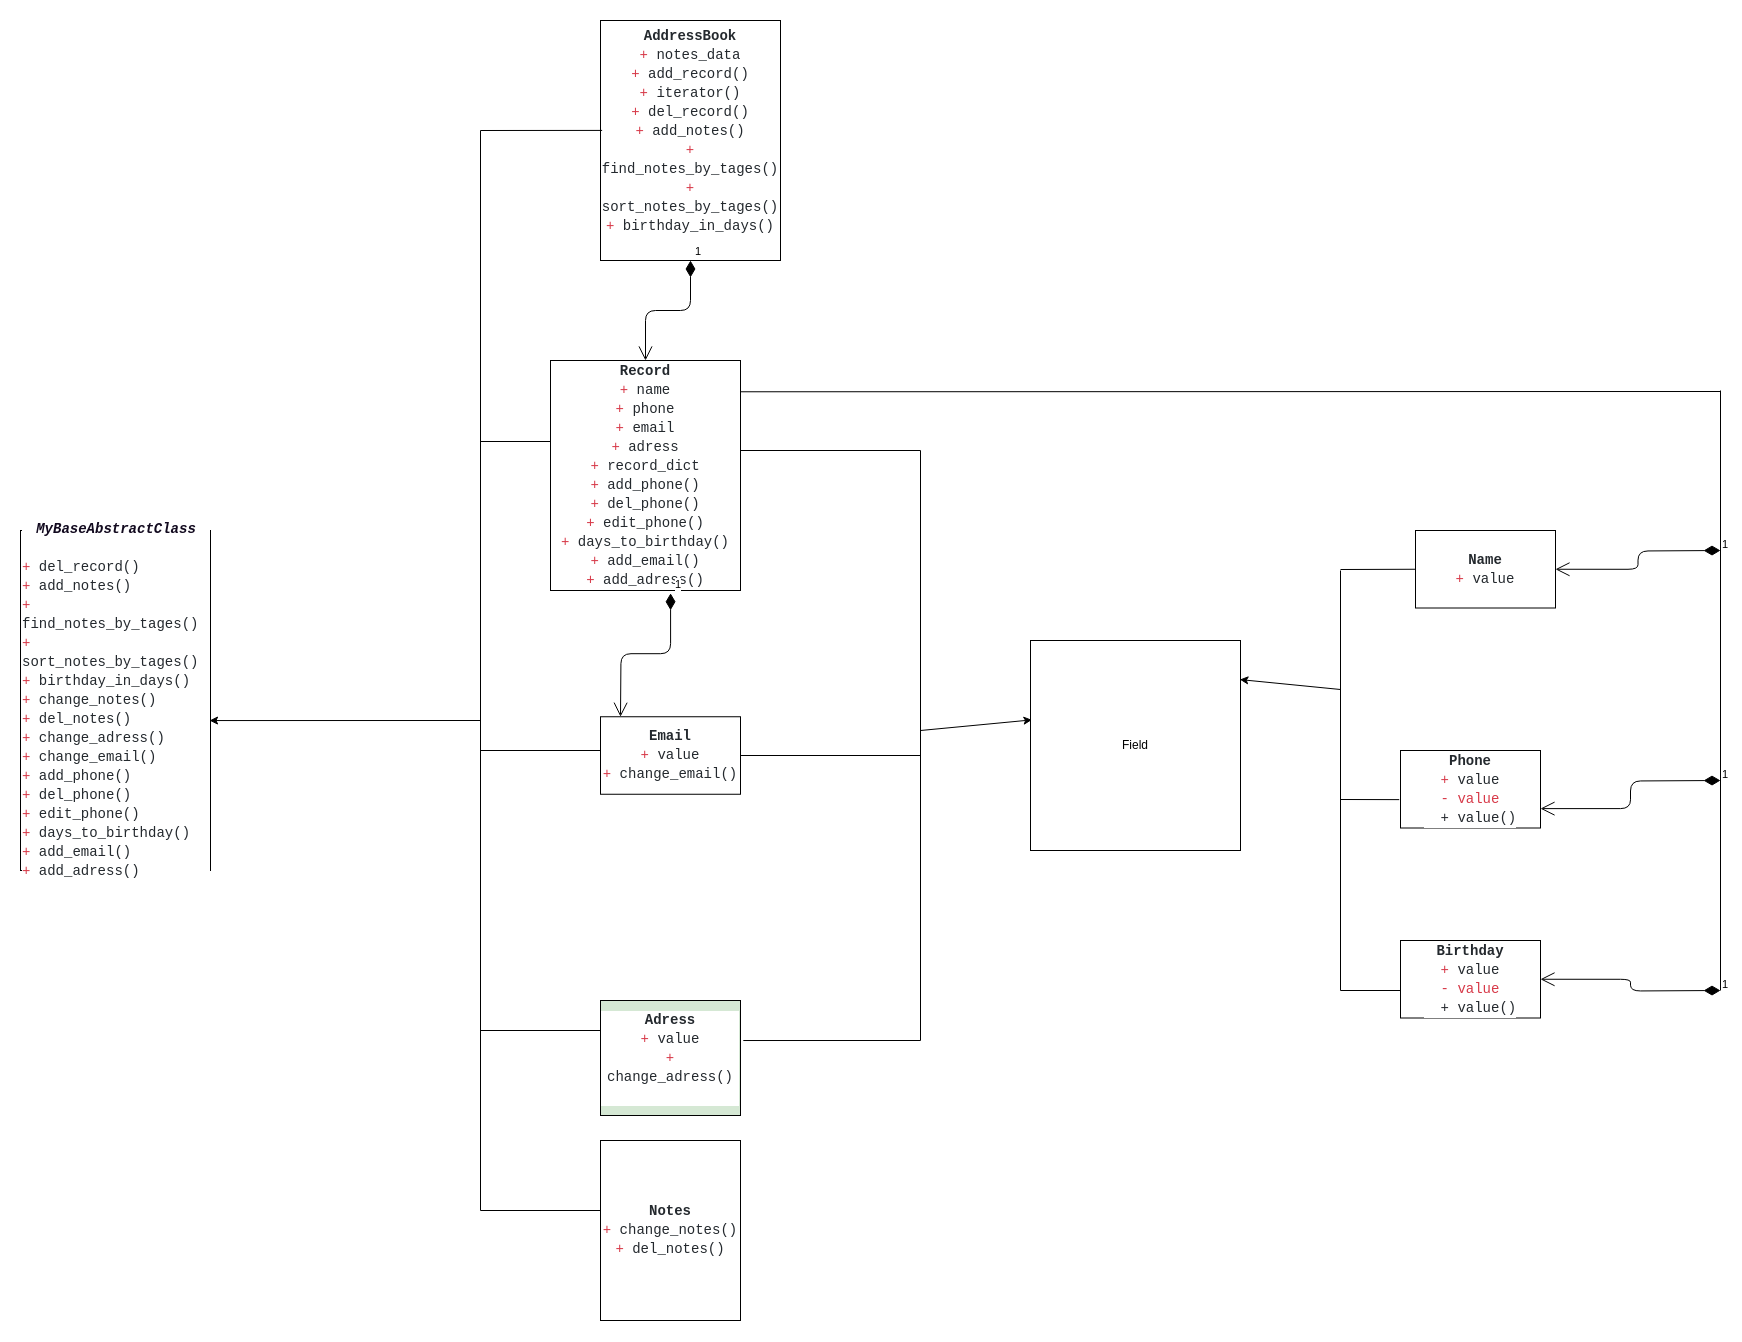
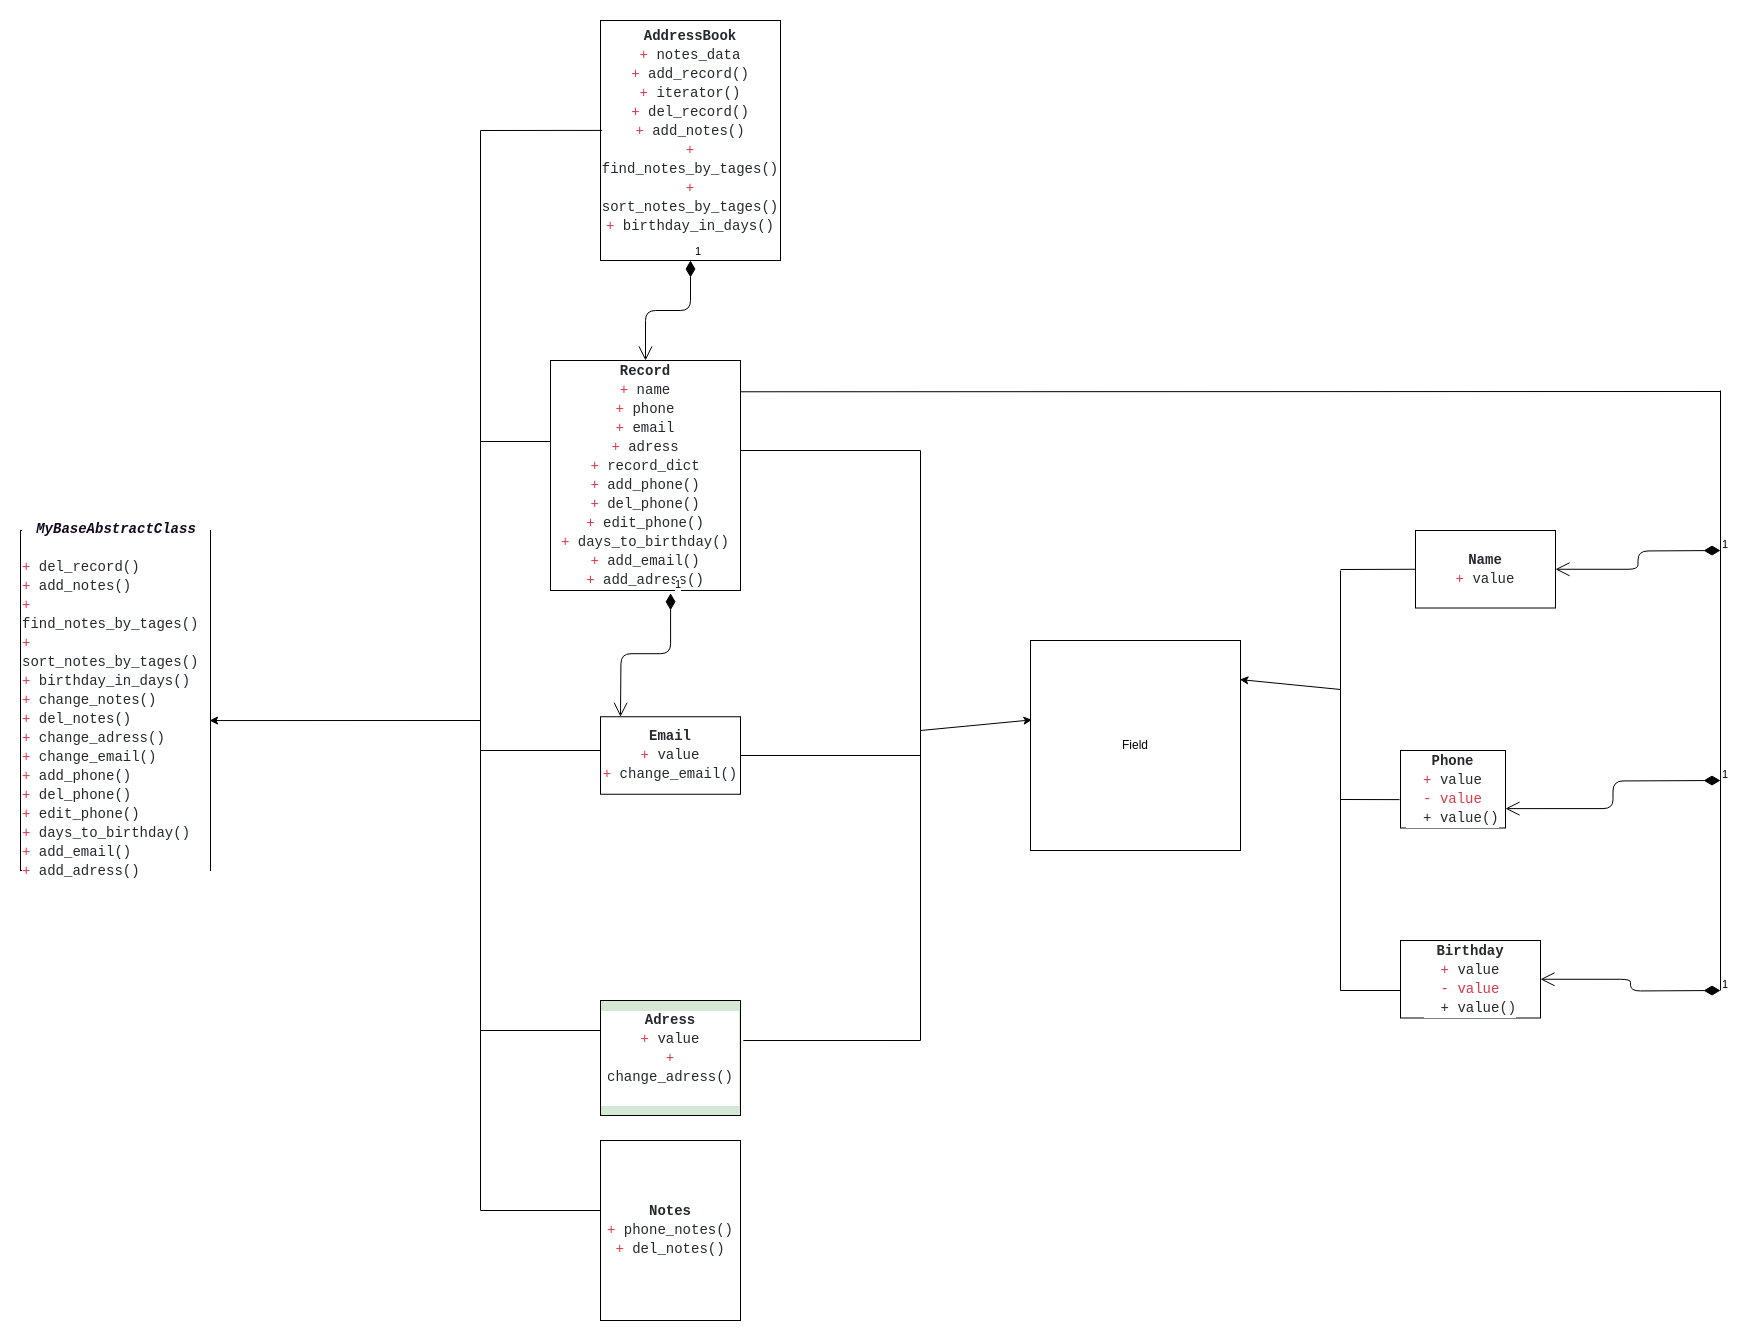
node "Phone + value - value + value()": size 140x78 -> 105x78
node "Notes + change_notes() + del_notes()": label "Notes + change_notes() + del_notes()" -> "Notes + phone_notes() + del_notes()"
